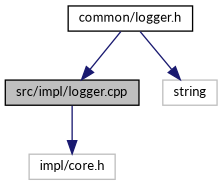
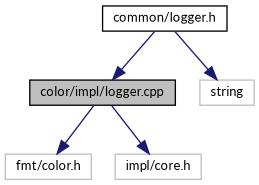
node "src/impl/logger.cpp": label "src/impl/logger.cpp" -> "color/impl/logger.cpp"
node "fmt/color.h": added
